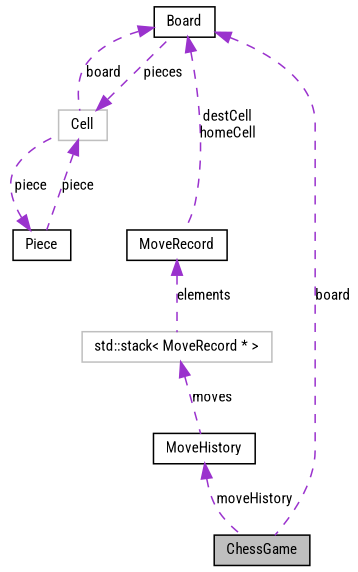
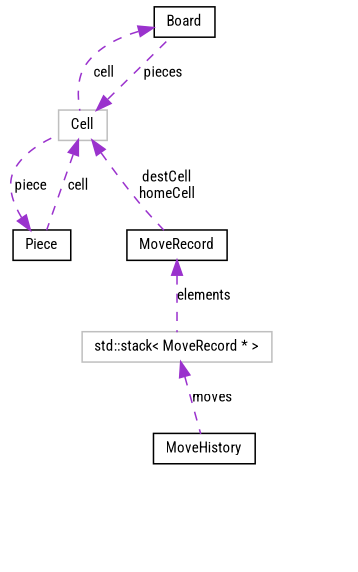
edge "Cell" -> "Board": label "board" -> "cell"
edge "MoveRecord" -> "Board": now "MoveRecord" -> "Cell"
edge "Piece" -> "Cell": label "piece" -> "cell"
node "ChessGame": removed
